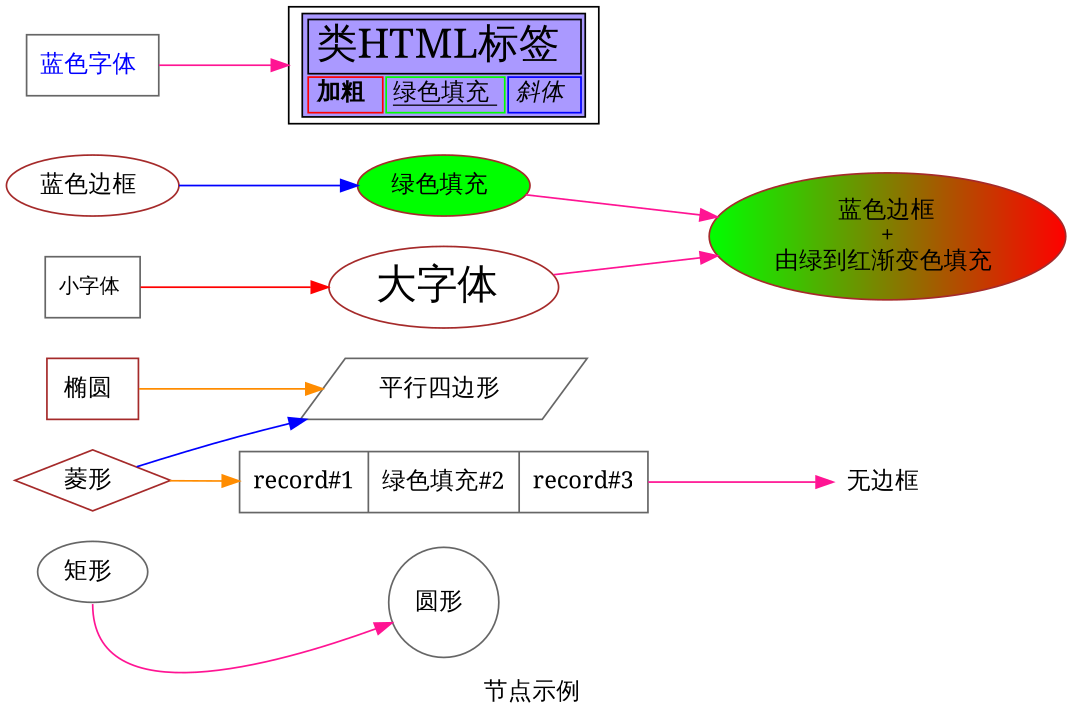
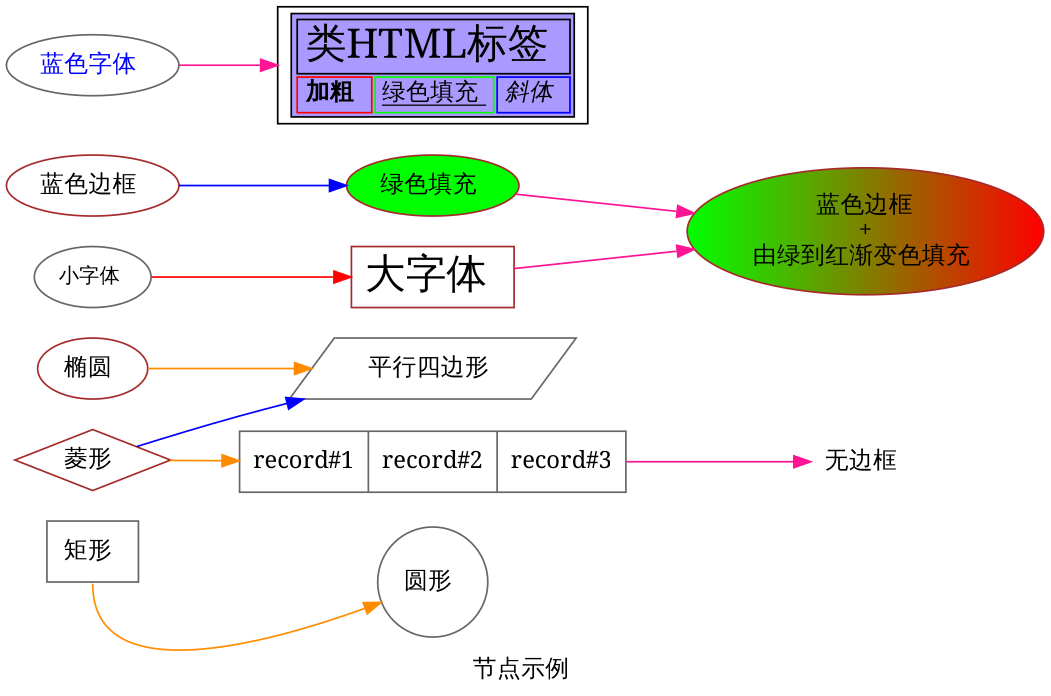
node "蓝色字体": shape box -> ellipse
node "小字体": shape box -> ellipse
node "大字体": shape ellipse -> box
node "椭圆": shape box -> ellipse
node "record#1": text "绿色填充#2" -> "record#2"
node "矩形": shape ellipse -> box
edge "矩形" -> "圆形": color deeppink -> darkorange
